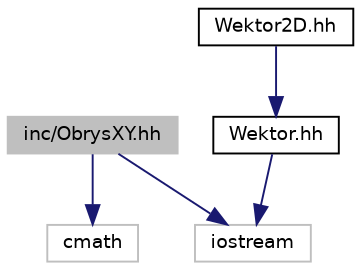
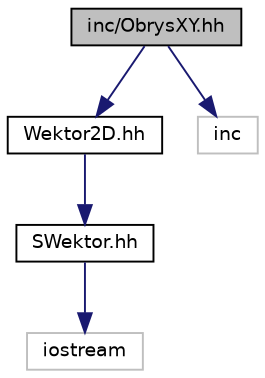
node "inc/ObrysXY.hh": color grey75 -> black
node "Wektor.hh": label "Wektor.hh" -> "SWektor.hh"
edge "inc/ObrysXY.hh" -> "iostream": now "inc/ObrysXY.hh" -> "Wektor2D.hh"
node "cmath": label "cmath" -> "inc"
